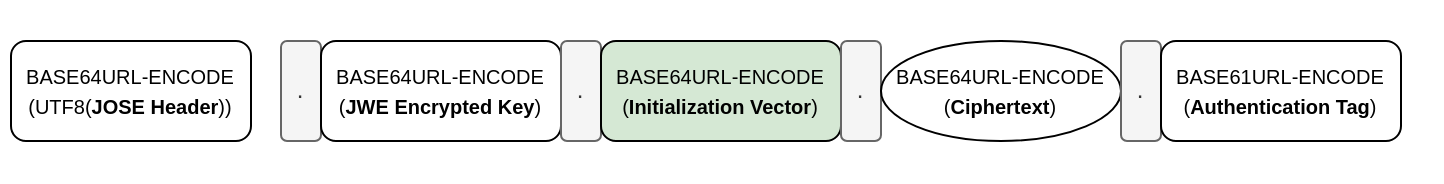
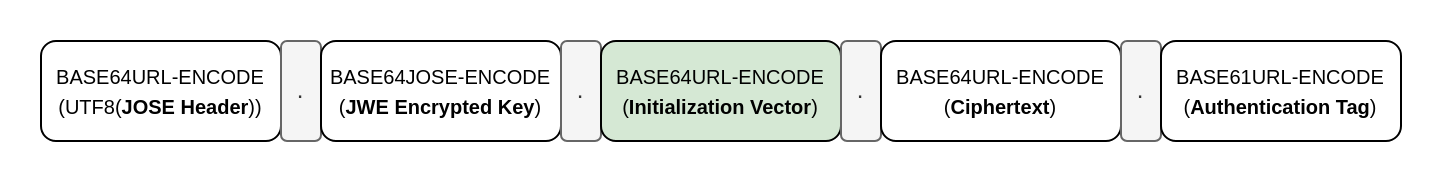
node "BASE64URL-ENCODE (UTF8(JOSE Header))": moved (131, 91) -> (161, 91)
node "BASE64URL-ENCODE (JWE Encrypted Key)": label "BASE64URL-ENCODE (JWE Encrypted Key)" -> "BASE64JOSE-ENCODE (JWE Encrypted Key)"
node "BASE64URL-ENCODE (Ciphertext)": shape ellipse -> rounded rectangle
